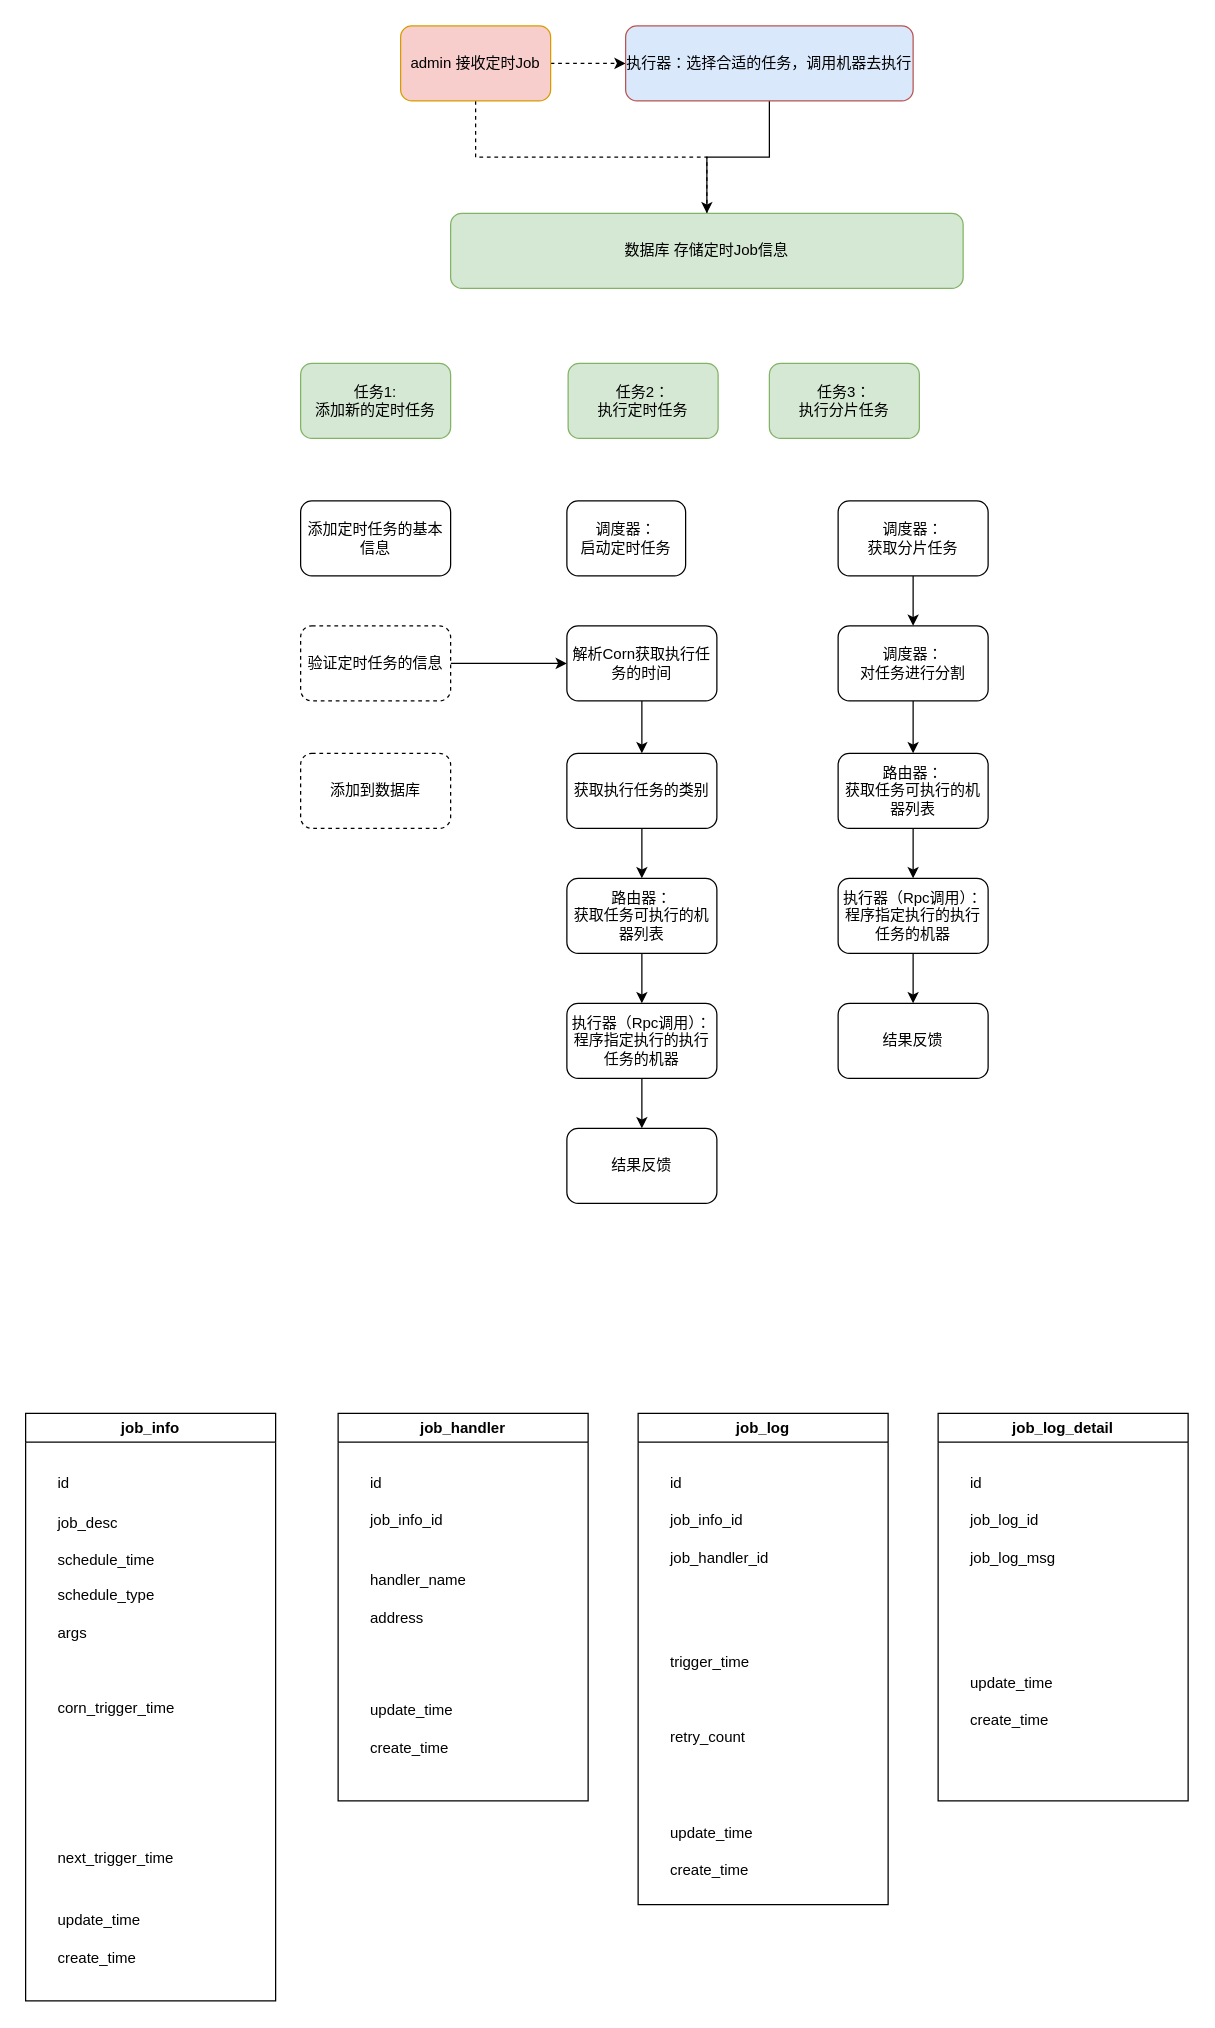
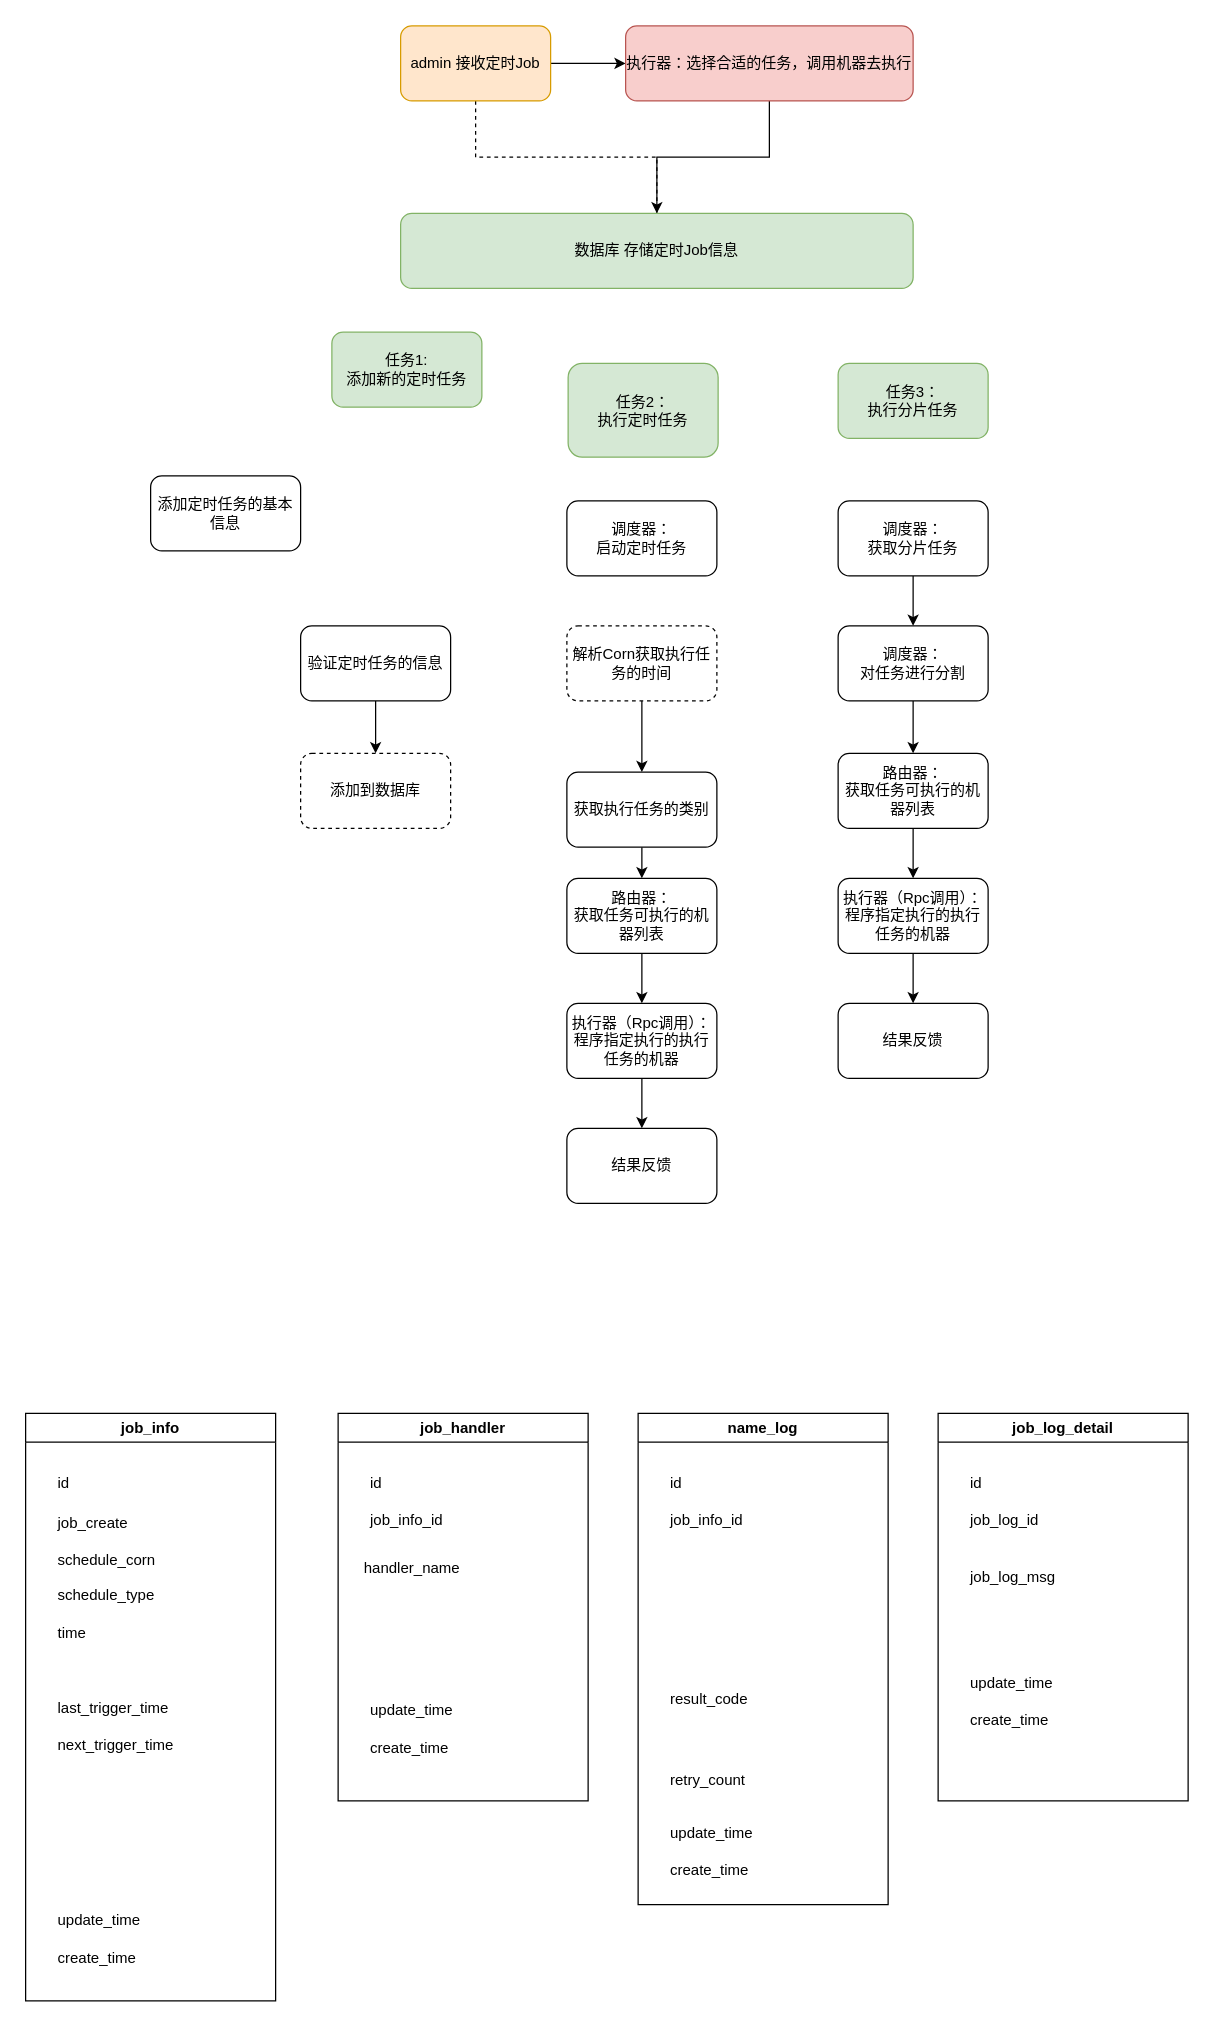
node "admin 接收定时Job": fillcolor #f8cecc -> #ffe6cc
edge "admin 接收定时Job" -> "执行器：选择合适的任务，调用机器去执行": style dashed -> solid
node "执行器：选择合适的任务，调用机器去执行": fillcolor #dae8fc -> #f8cecc
node "数据库 存储定时Job信息": moved (707, 251) -> (657, 251)
node "任务1: 添加新的定时任务": moved (376, 401) -> (407, 369)
node "任务2： 执行定时任务": size 150x75 -> 150x94
node "任务3： 执行分片任务": moved (844, 401) -> (913, 401)
node "添加定时任务的基本信息": moved (376, 538) -> (226, 513)
node "调度器： 启动定时任务": size 119x75 -> 150x75
node "验证定时任务的信息": style dashed -> solid
edge "验证定时任务的信息" -> "解析Corn获取执行任务的时间": now "验证定时任务的信息" -> "添加到数据库"
node "解析Corn获取执行任务的时间": style solid -> dashed
node "获取执行任务的类别": moved (642, 791) -> (642, 809)
node "job_log": label "job_log" -> "name_log"
node "job_desc": label "job_desc" -> "job_create"
node "job_handler_id": removed
node "job_log_msg": moved (1051, 1557) -> (1051, 1576)
node "schedule_time": label "schedule_time" -> "schedule_corn"
node "handler_name": moved (476, 1579) -> (469, 1567)
node "address": removed
node "args": label "args" -> "time"
node "trigger_time": removed
node "result_code": added
node "corn_trigger_time": label "corn_trigger_time" -> "last_trigger_time"
node "retry_count": moved (751, 1736) -> (751, 1779)
node "next_trigger_time": moved (138, 1857) -> (138, 1744)
